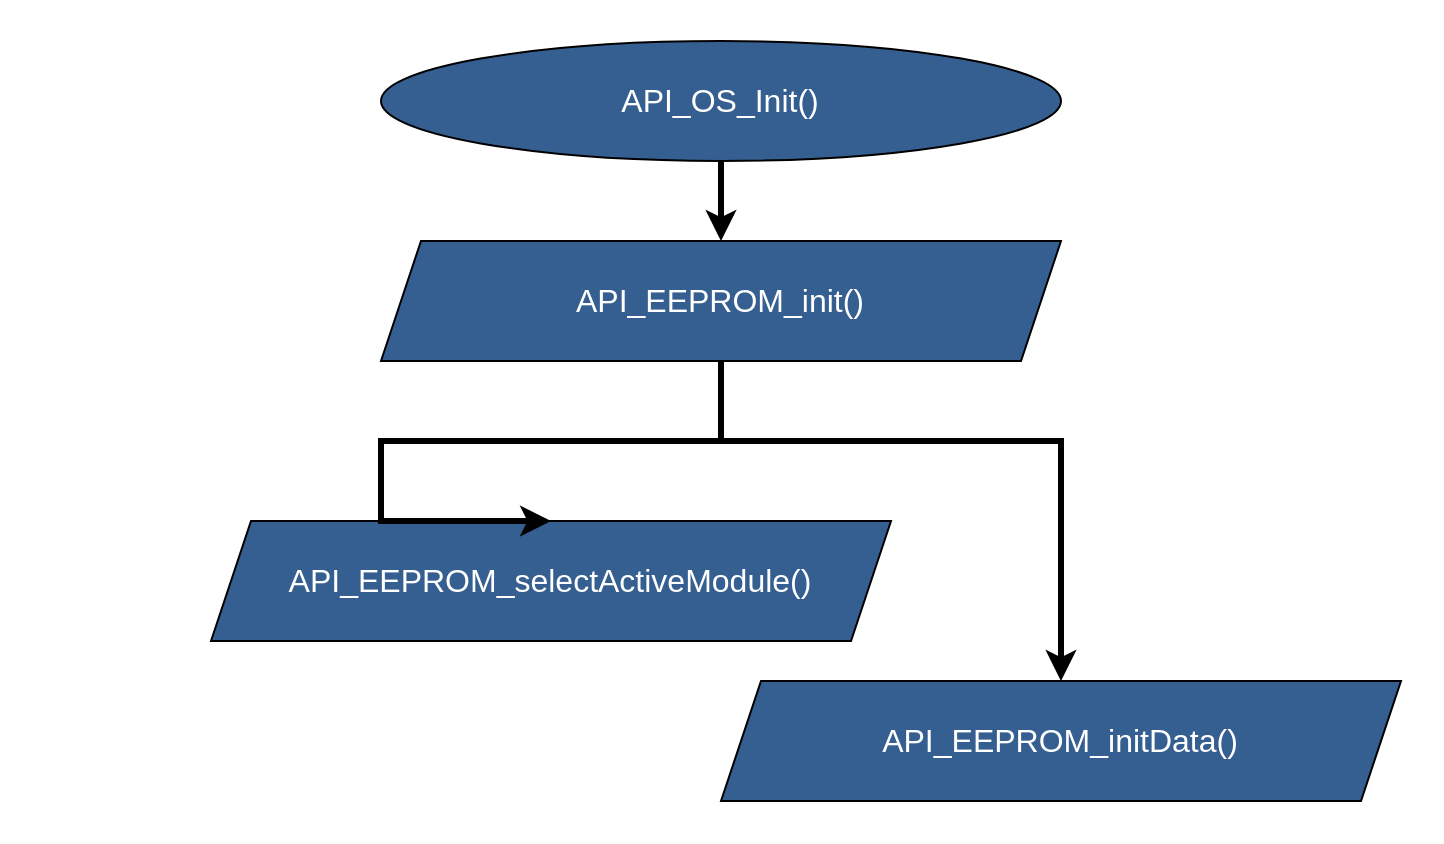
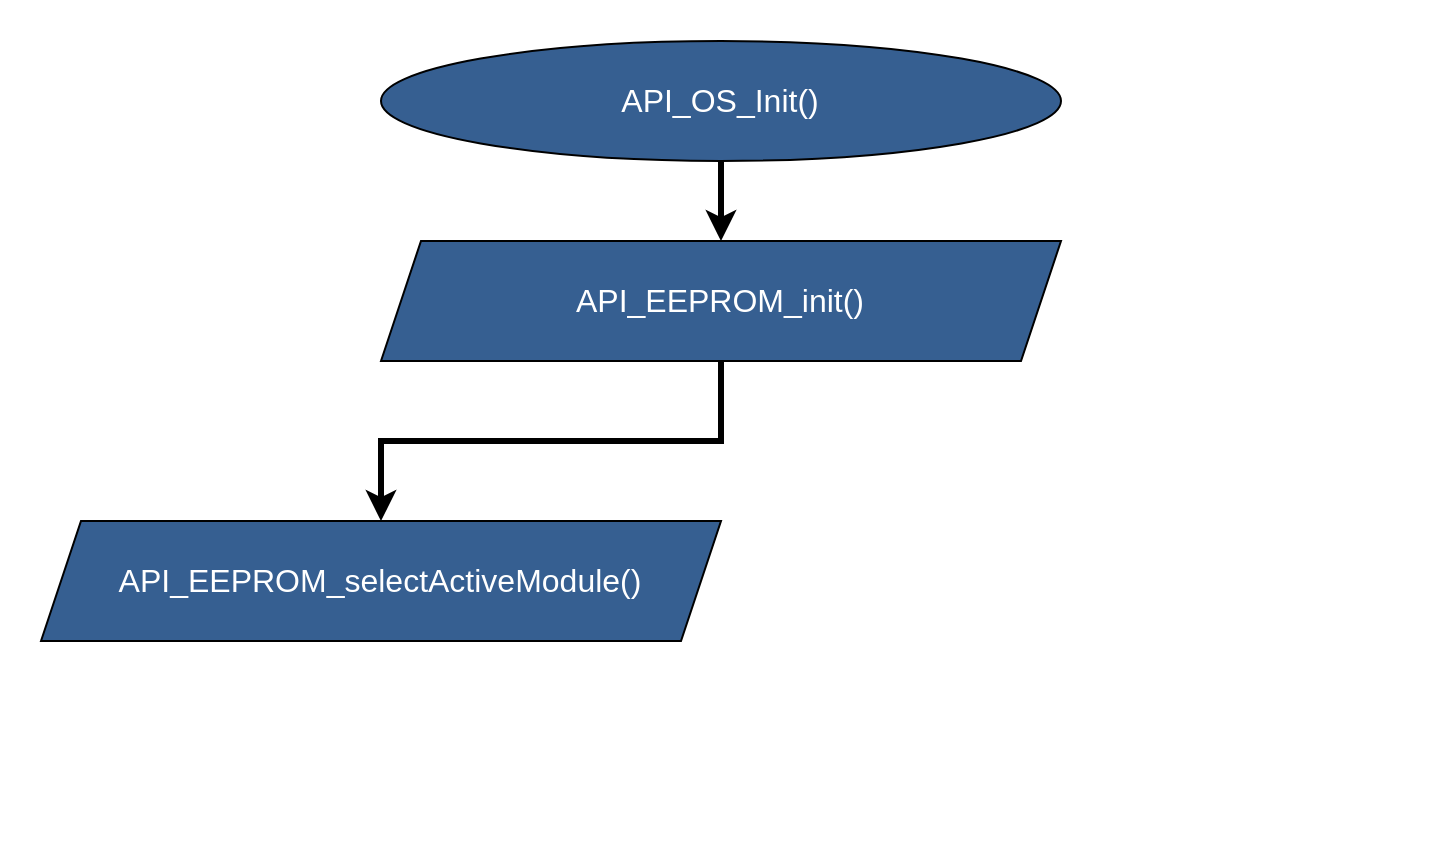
edge "API_EEPROM_init()" -> "API_EEPROM_initData()": removed
node "API_EEPROM_selectActiveModule()": moved (551, 581) -> (381, 581)
node "API_EEPROM_initData()": removed
